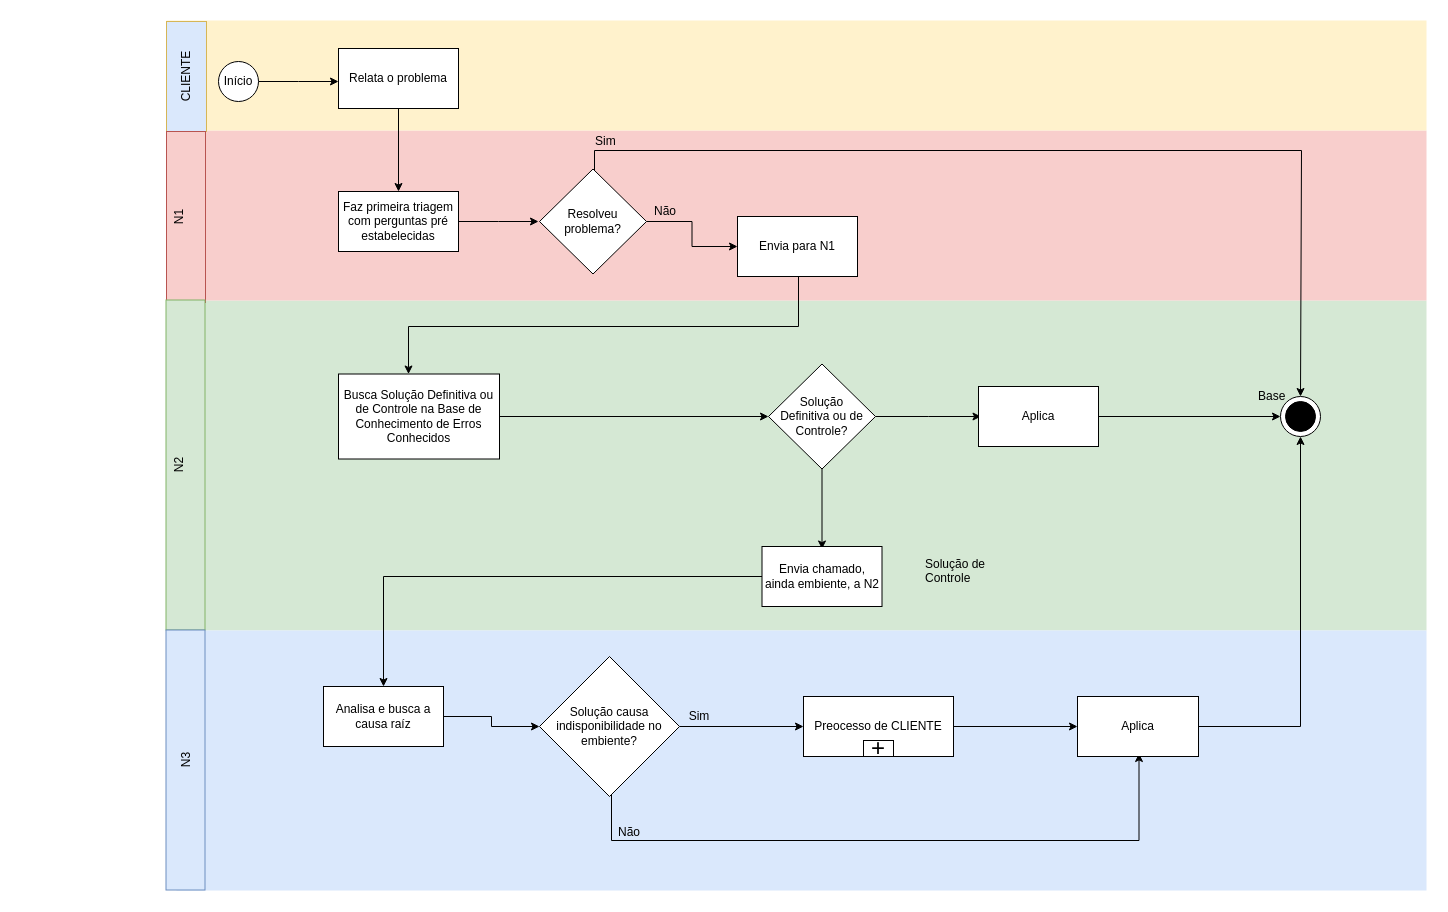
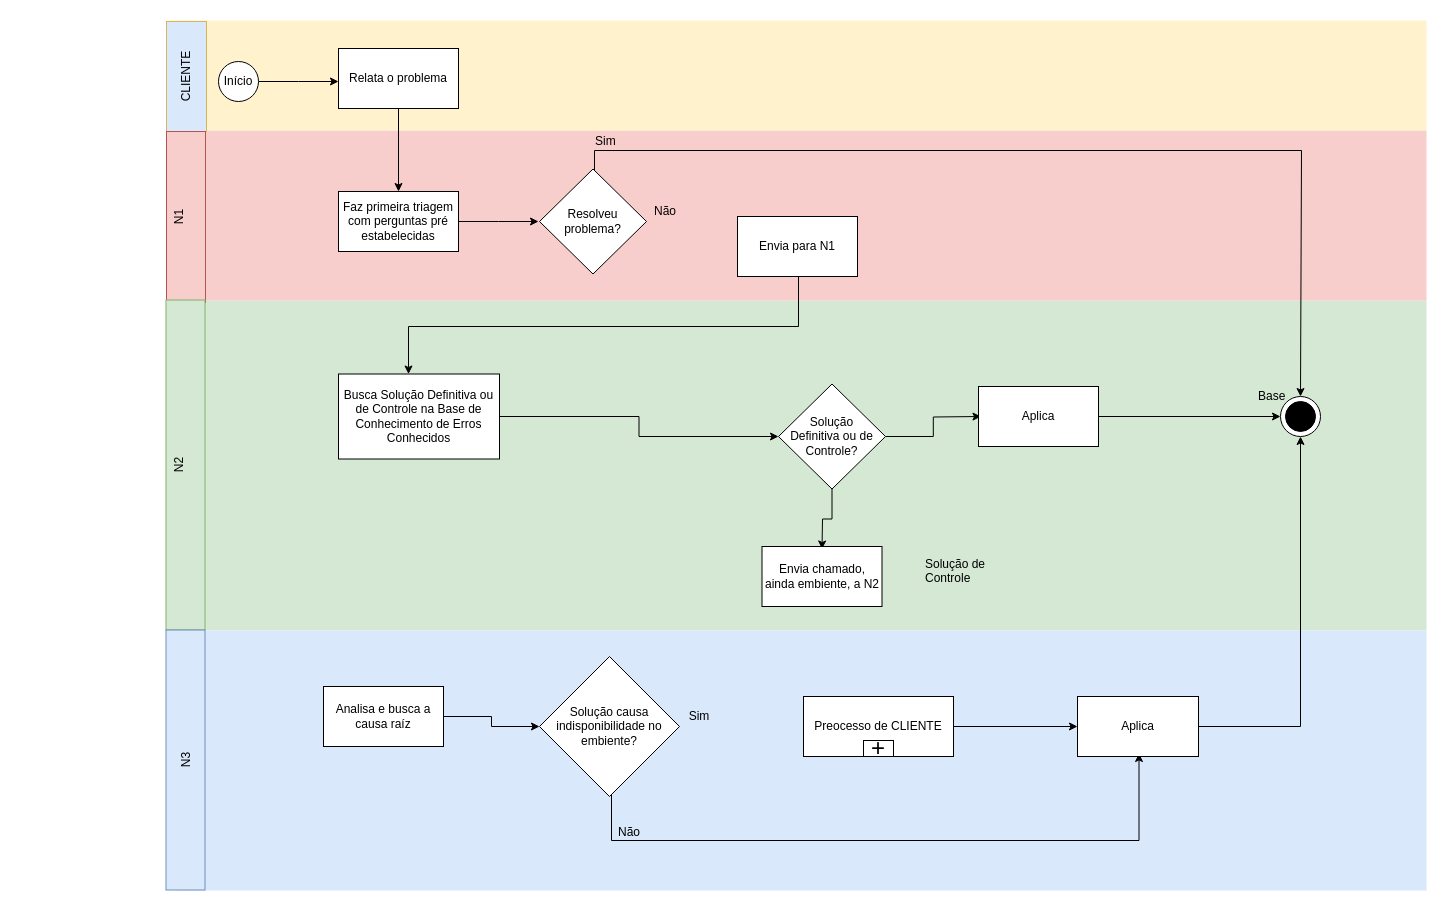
edge "Resolveu problema?" -> "Envia para N1": removed
node "Solução Definitiva ou de Controle?": moved (822, 417) -> (832, 437)
edge "Envia chamado, ainda embiente, a N2" -> "Analisa e busca a causa raíz": removed
edge "Solução causa indisponibilidade no embiente?" -> "Preocesso de CLIENTE": removed
